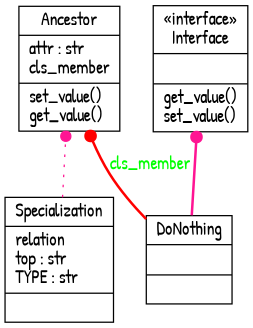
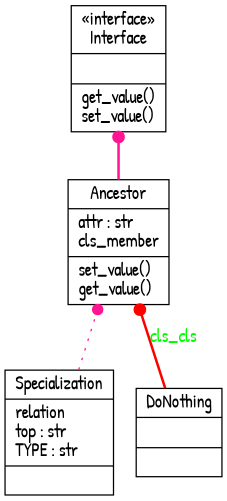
edge "DoNothing" -> "Ancestor": label "cls_member" -> "cls_cls"
edge "DoNothing" -> "Interface": now "Ancestor" -> "Interface"
